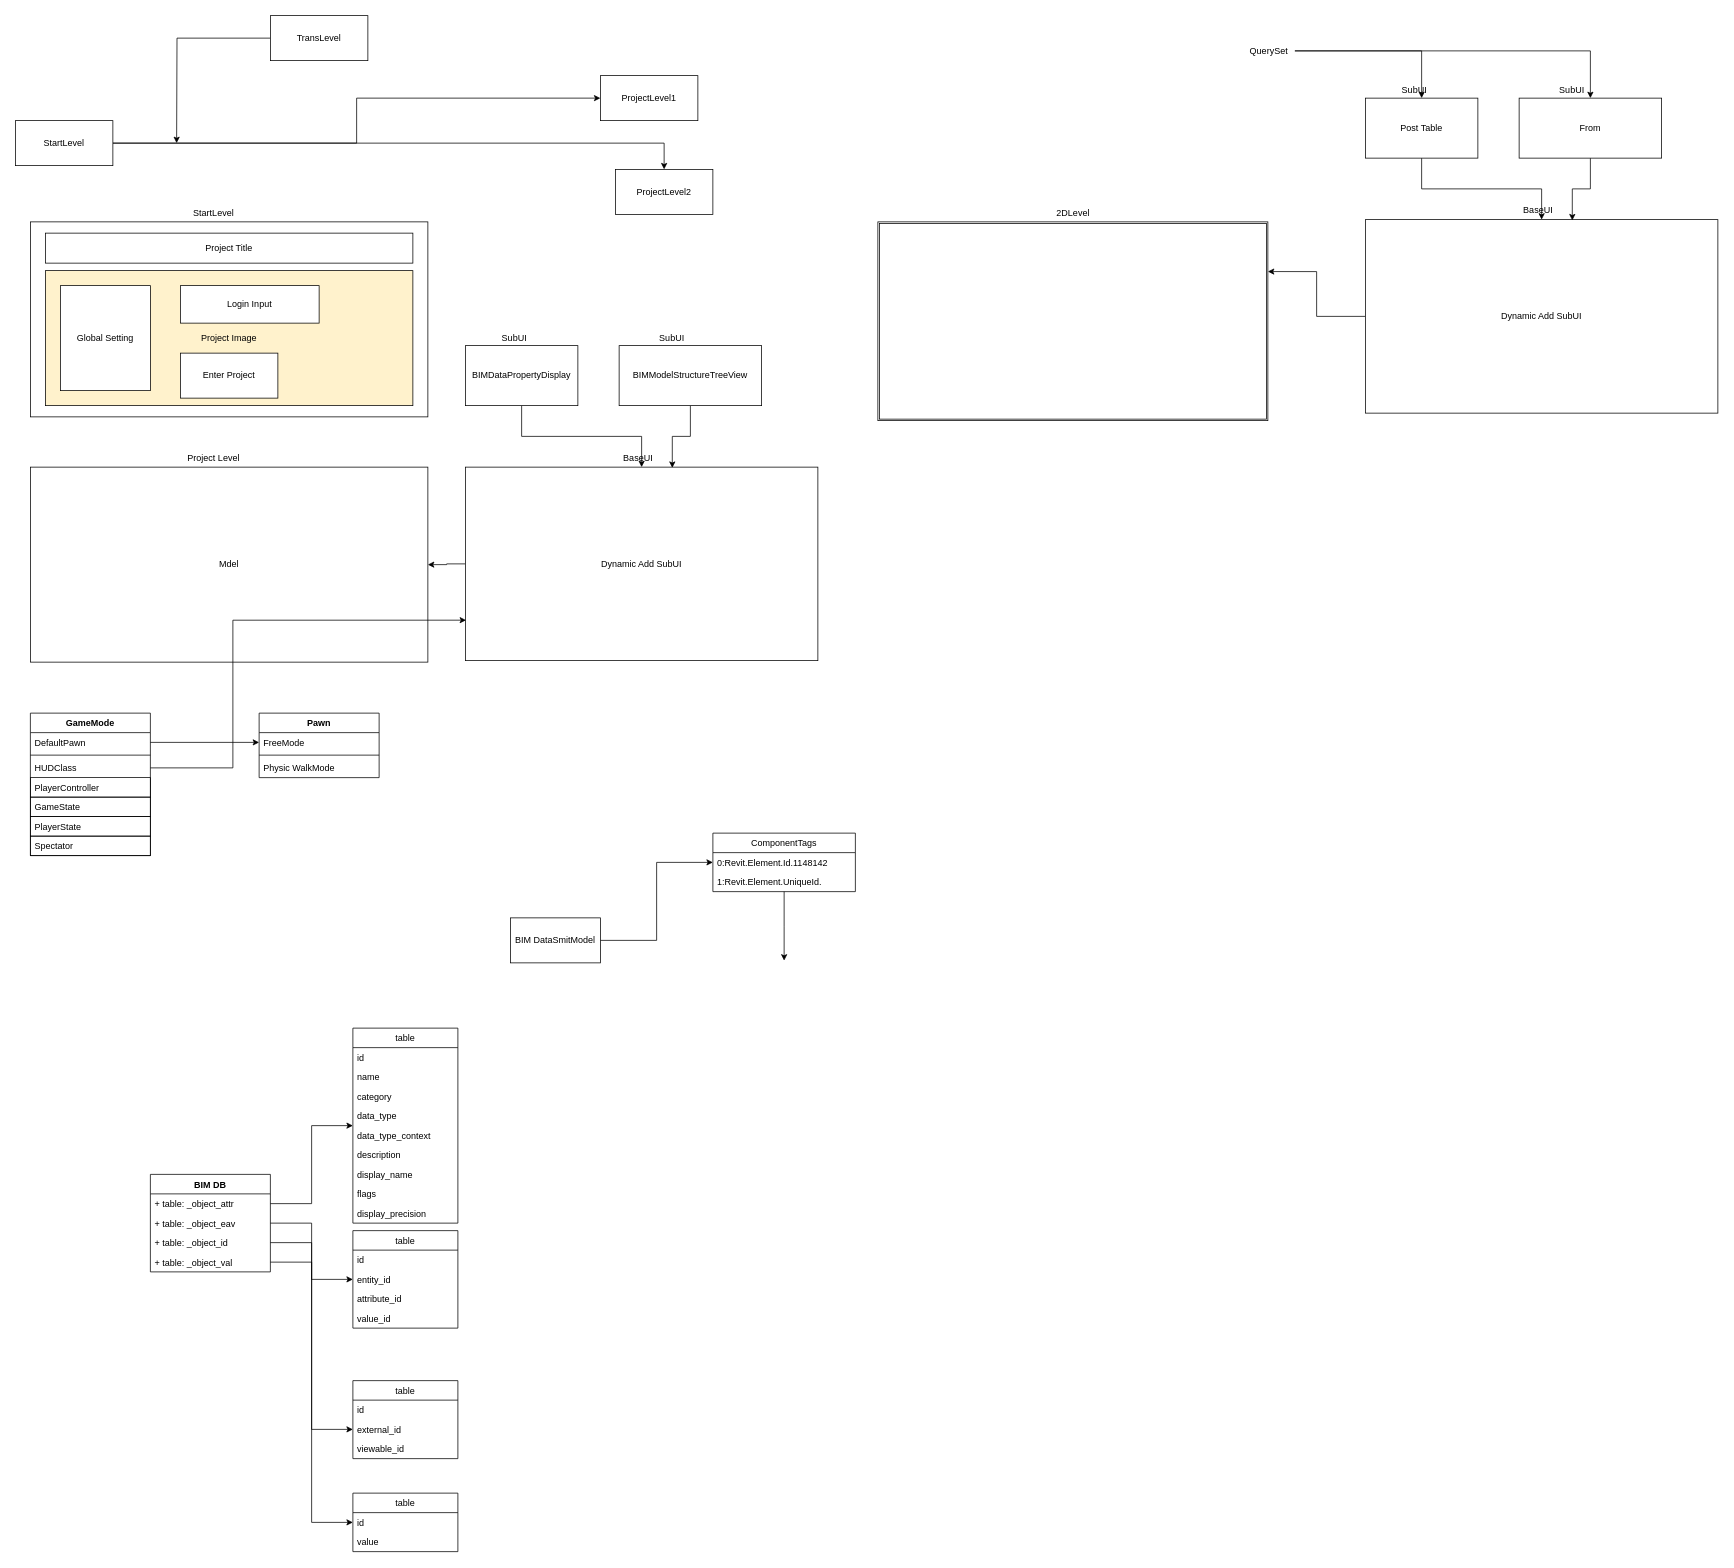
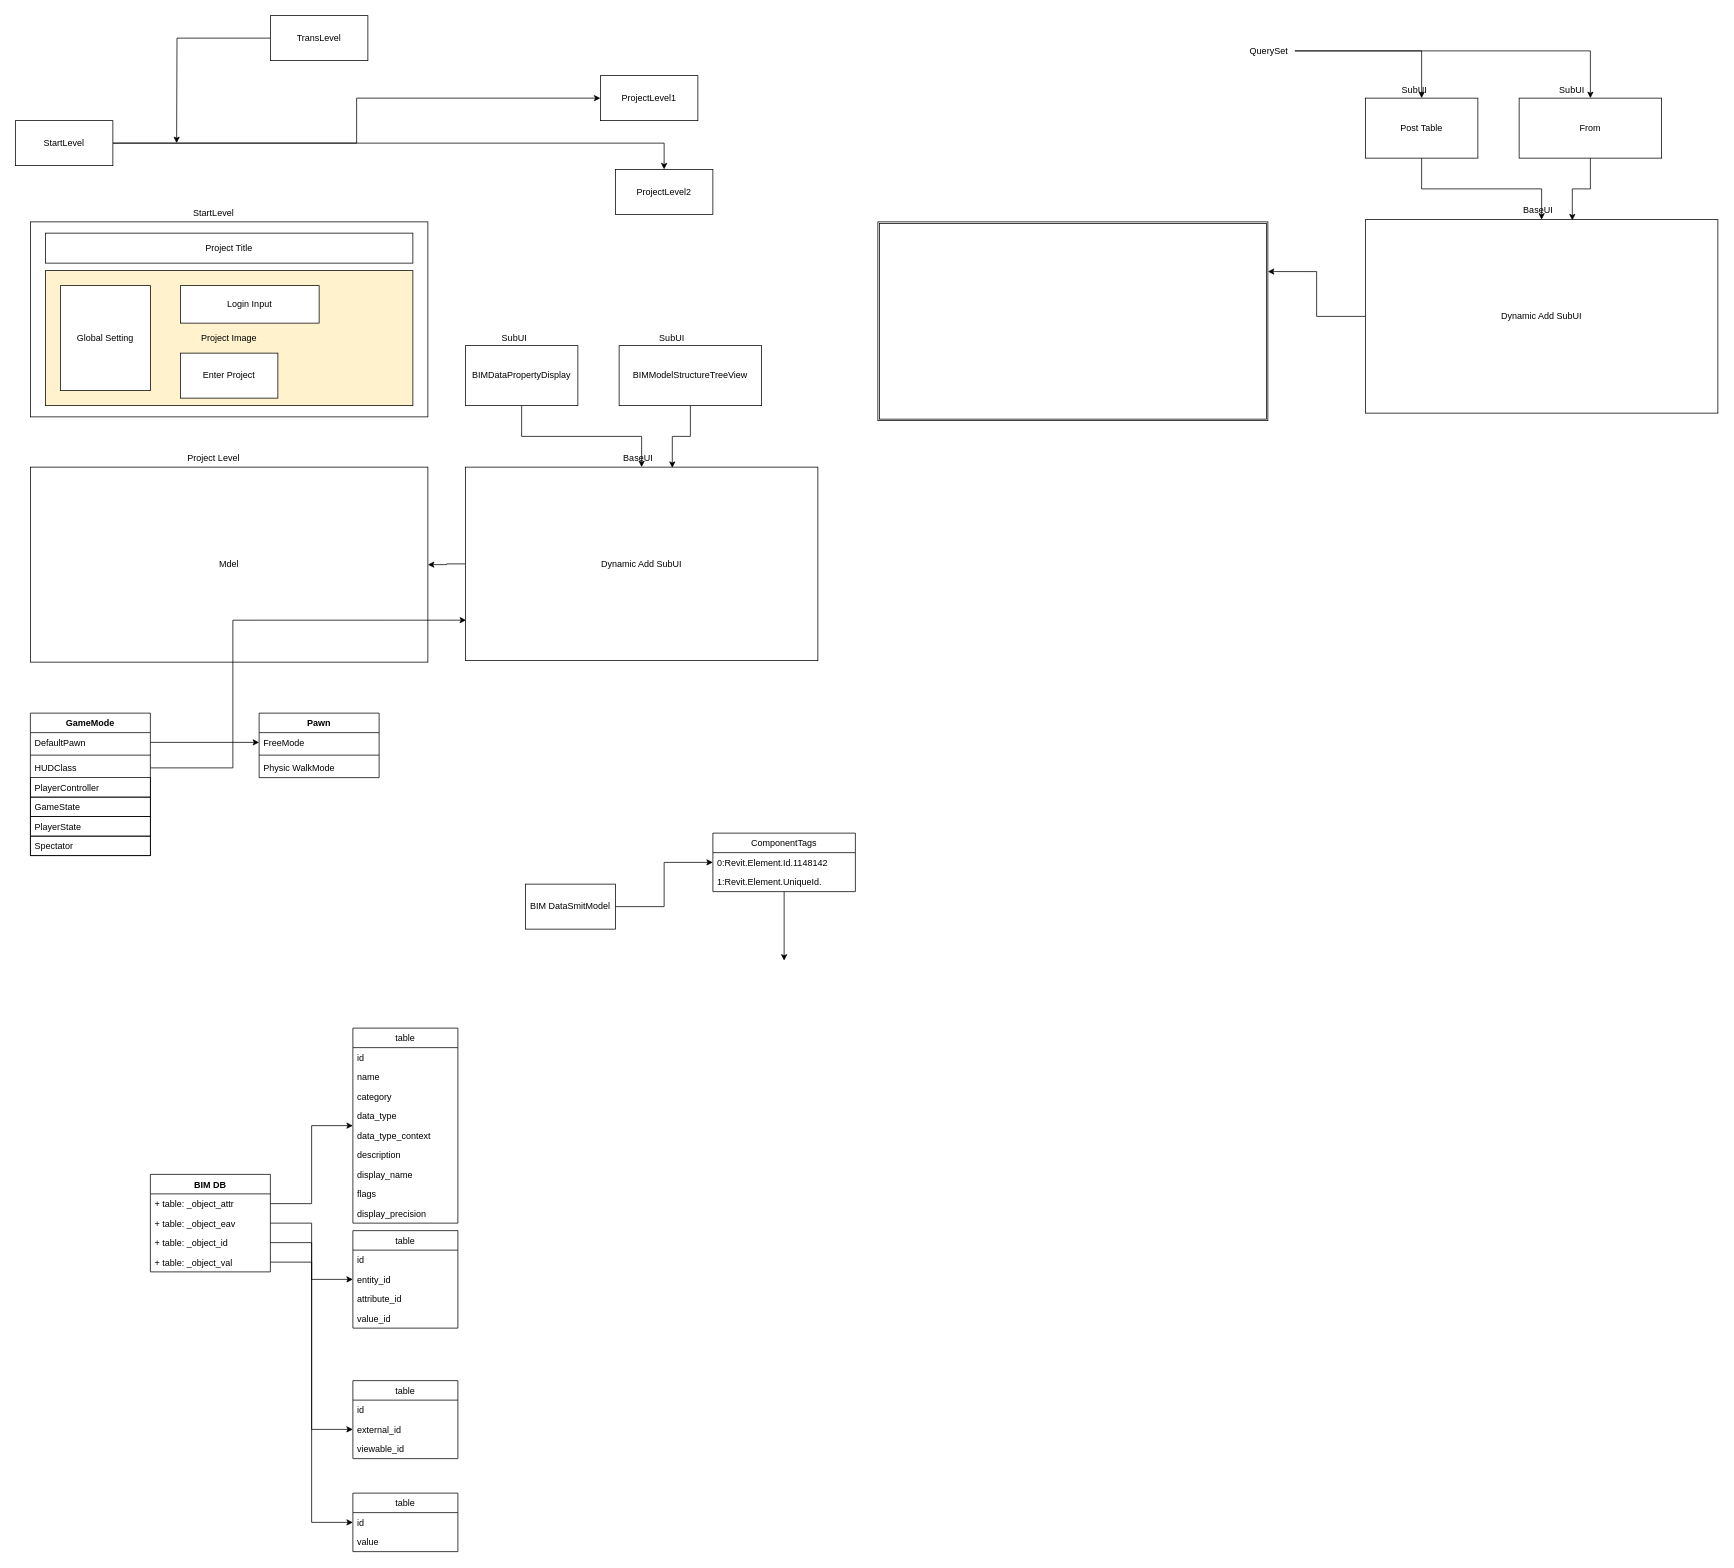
node "2DLevel": removed
node "BIM DataSmitModel": moved (555, 940) -> (570, 906)
